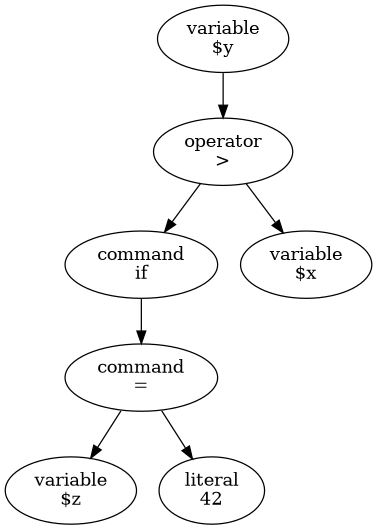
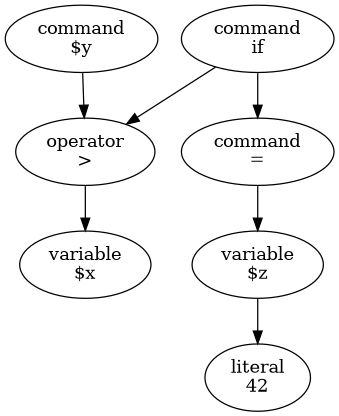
node "variable $y": label "variable $y" -> "command $y"
edge "operator >" -> "command if": reversed
edge "command =" -> "literal 42": now "variable $z" -> "literal 42"
